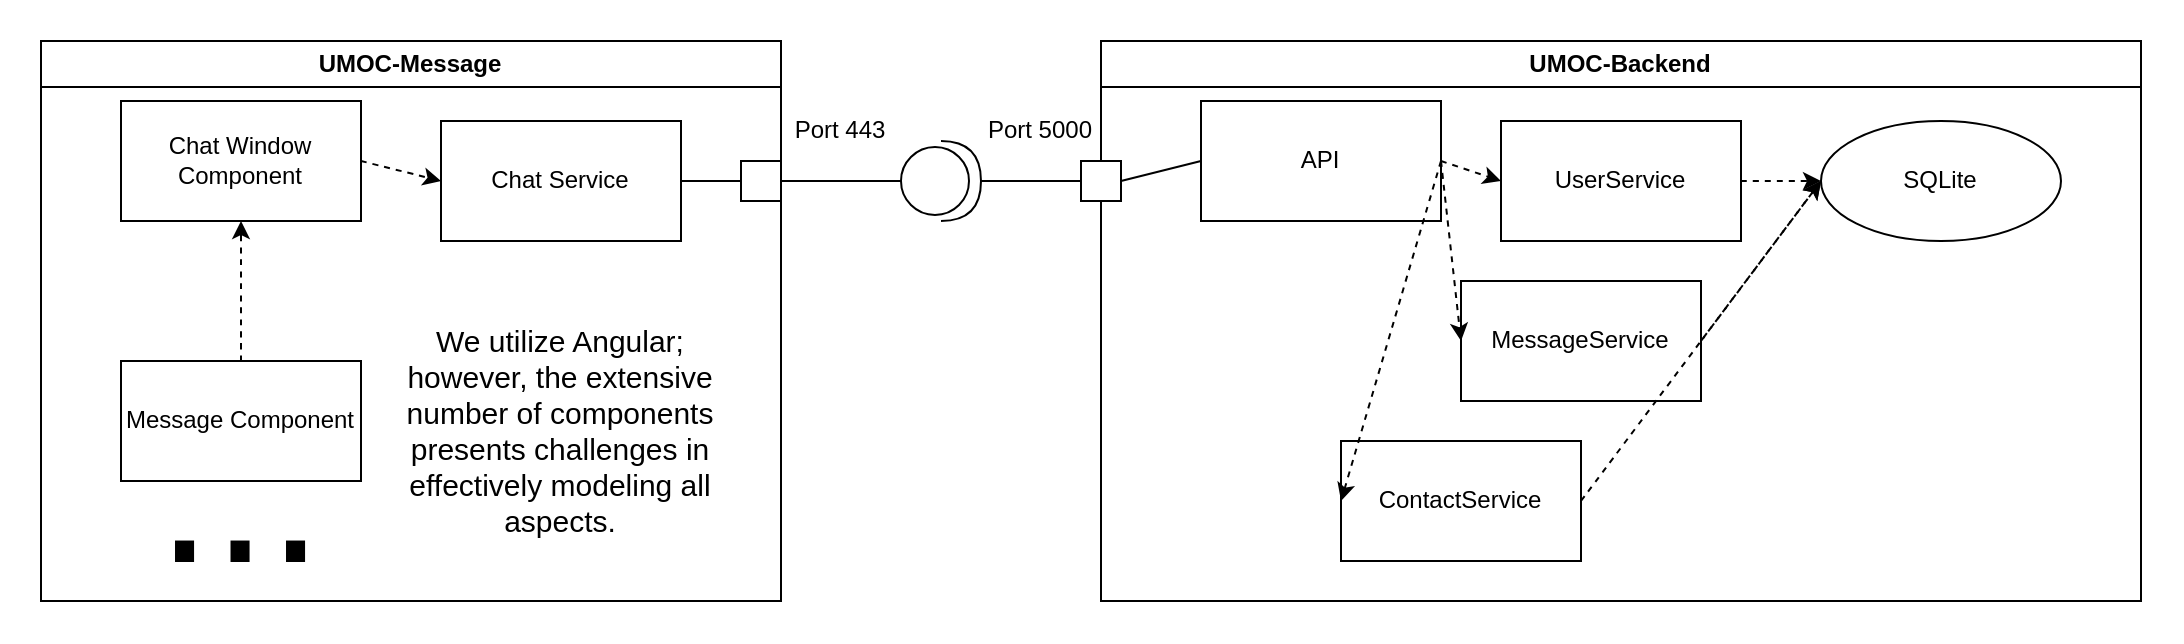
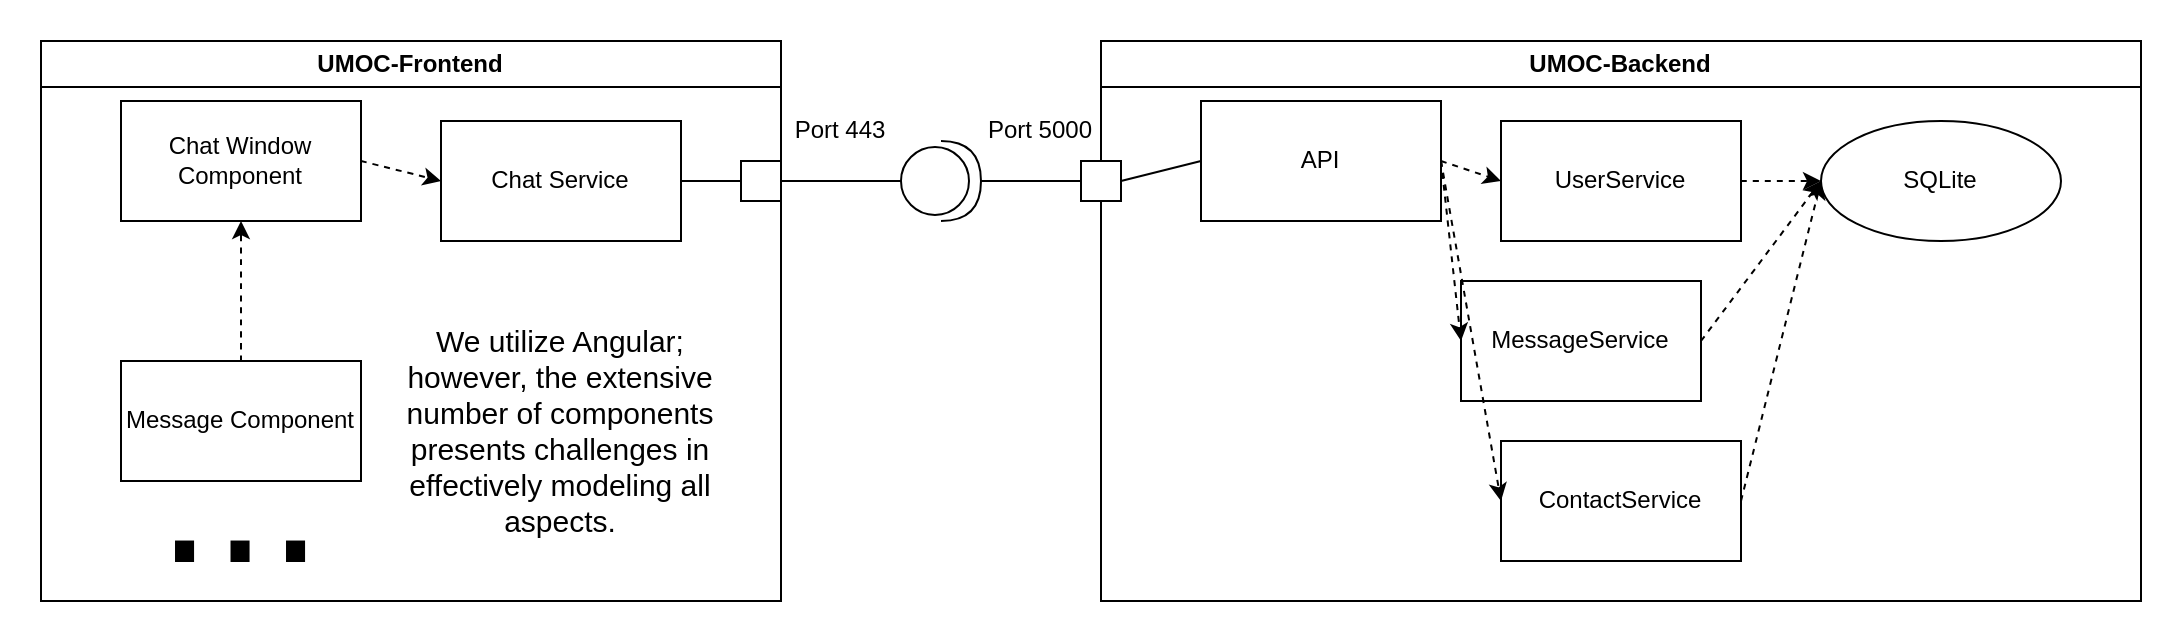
node "UMOC-Message": label "UMOC-Message" -> "UMOC-Frontend"
node "ContactService": moved (1461, 501) -> (1621, 501)
